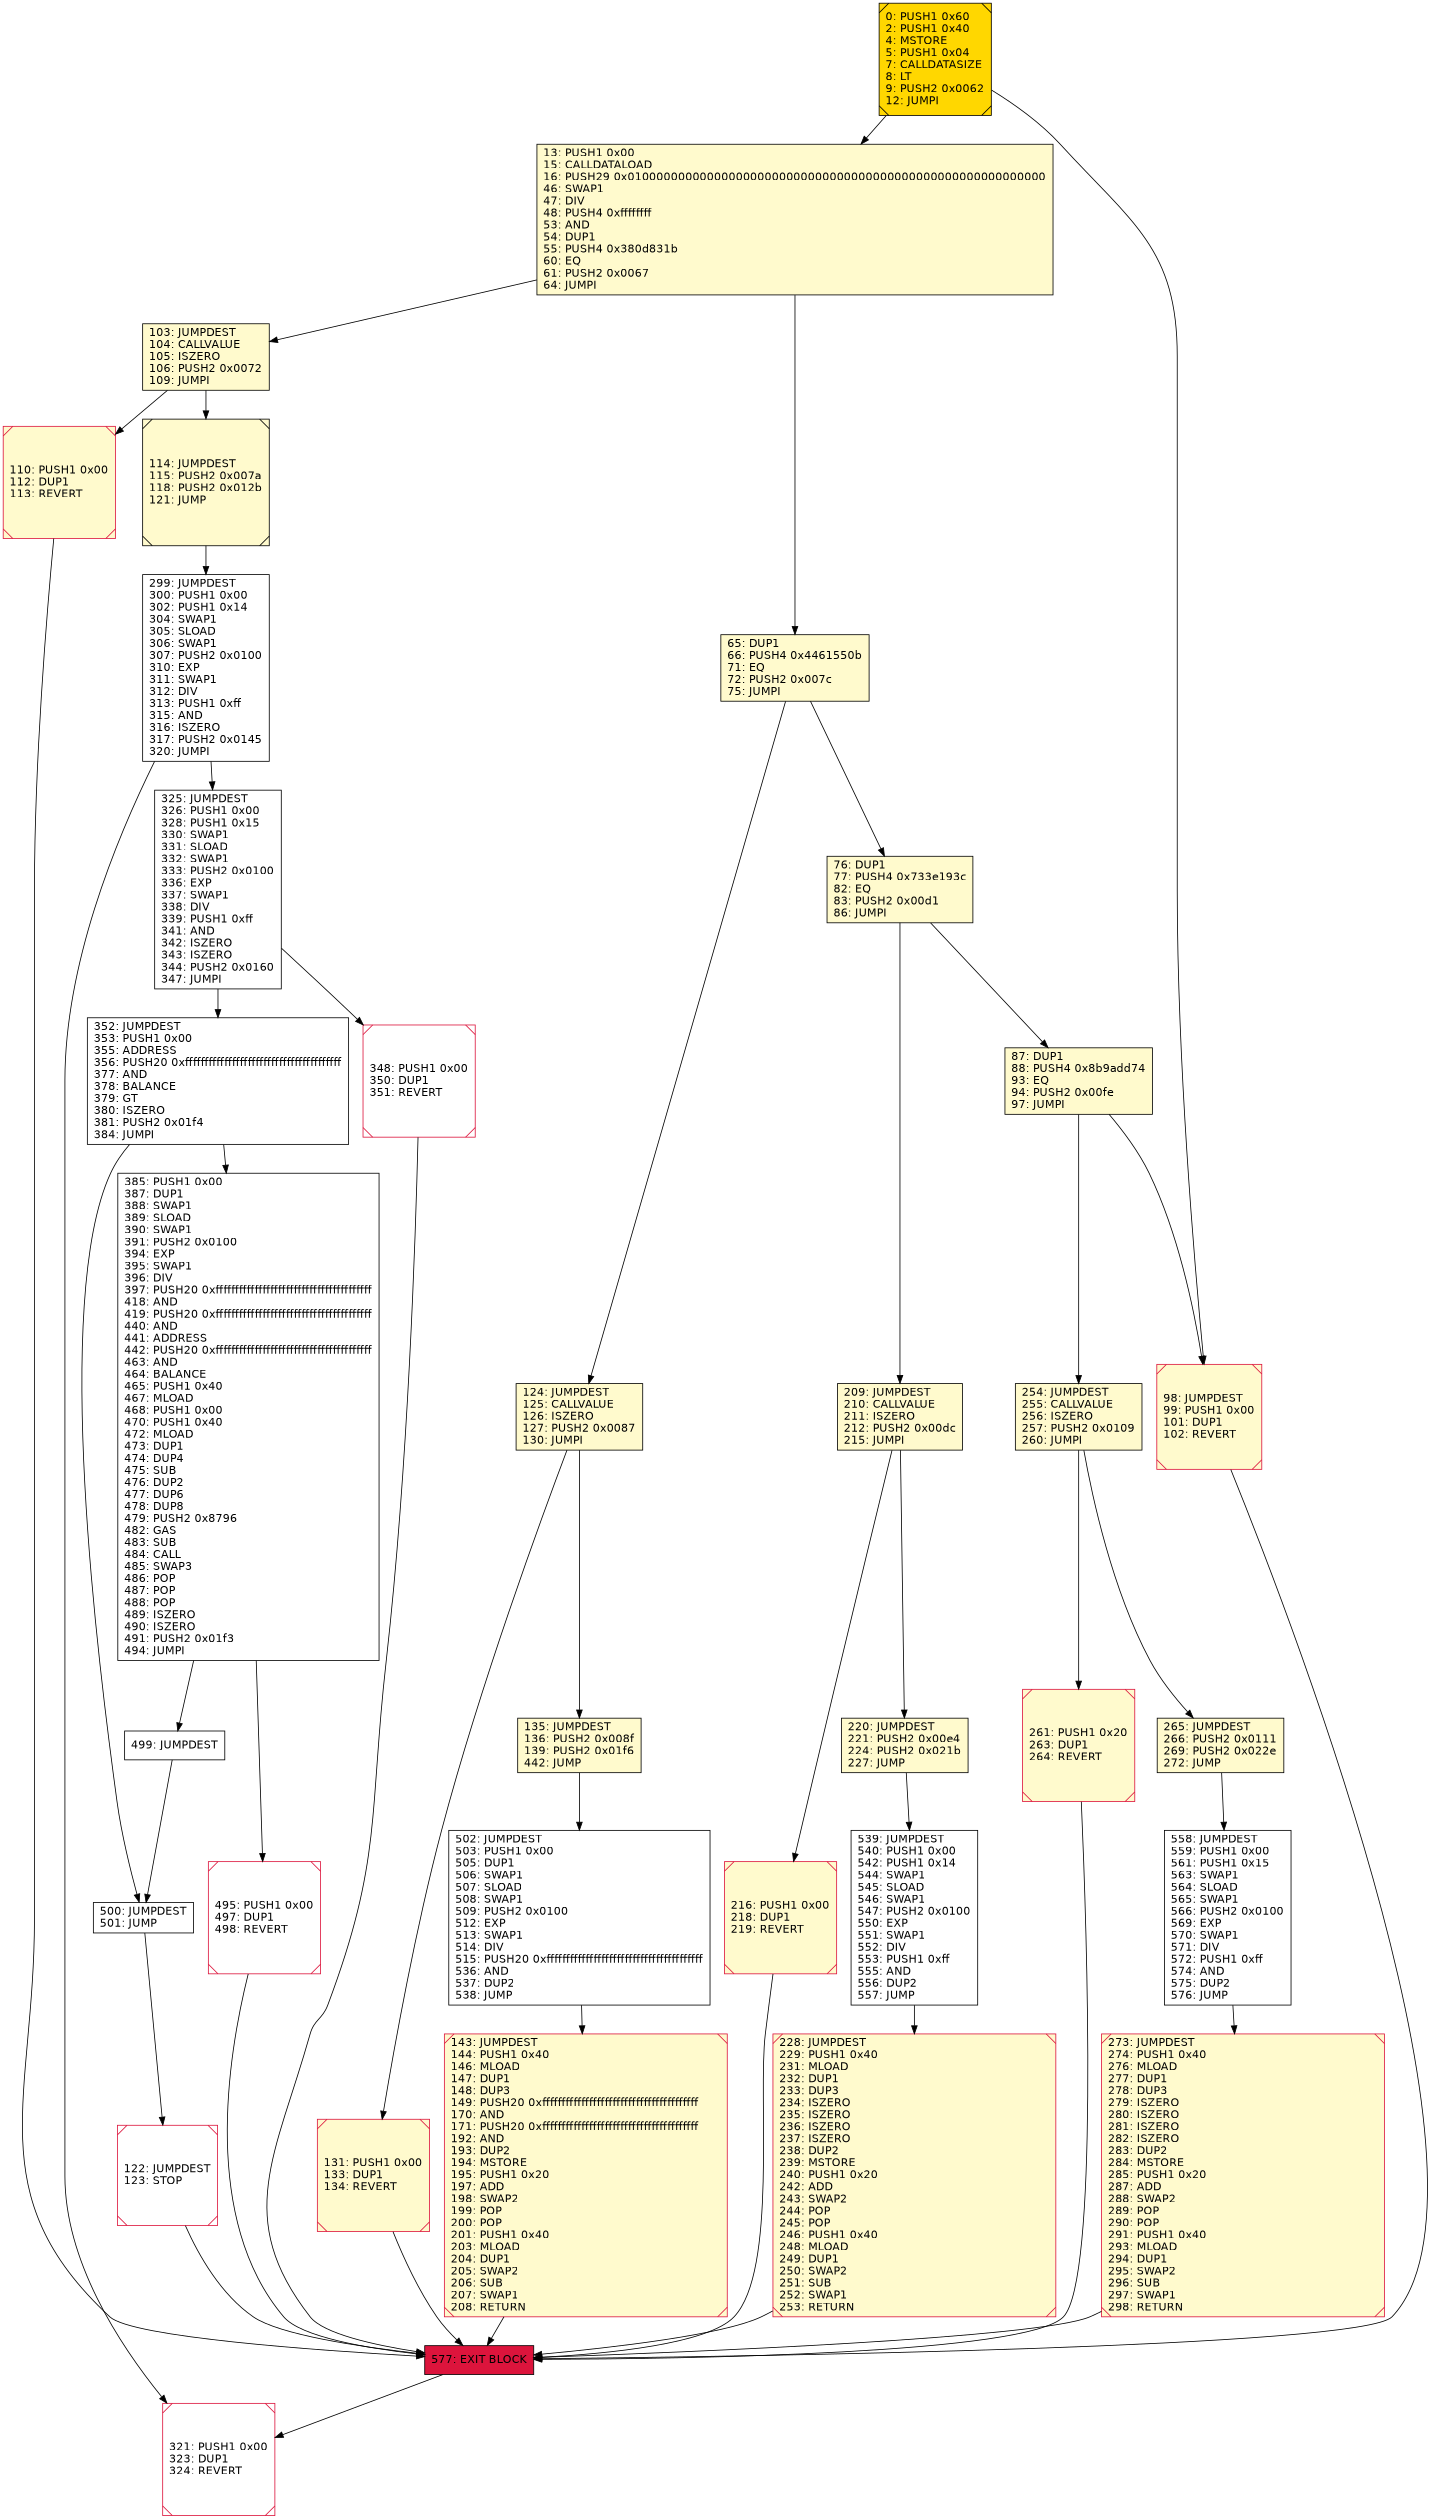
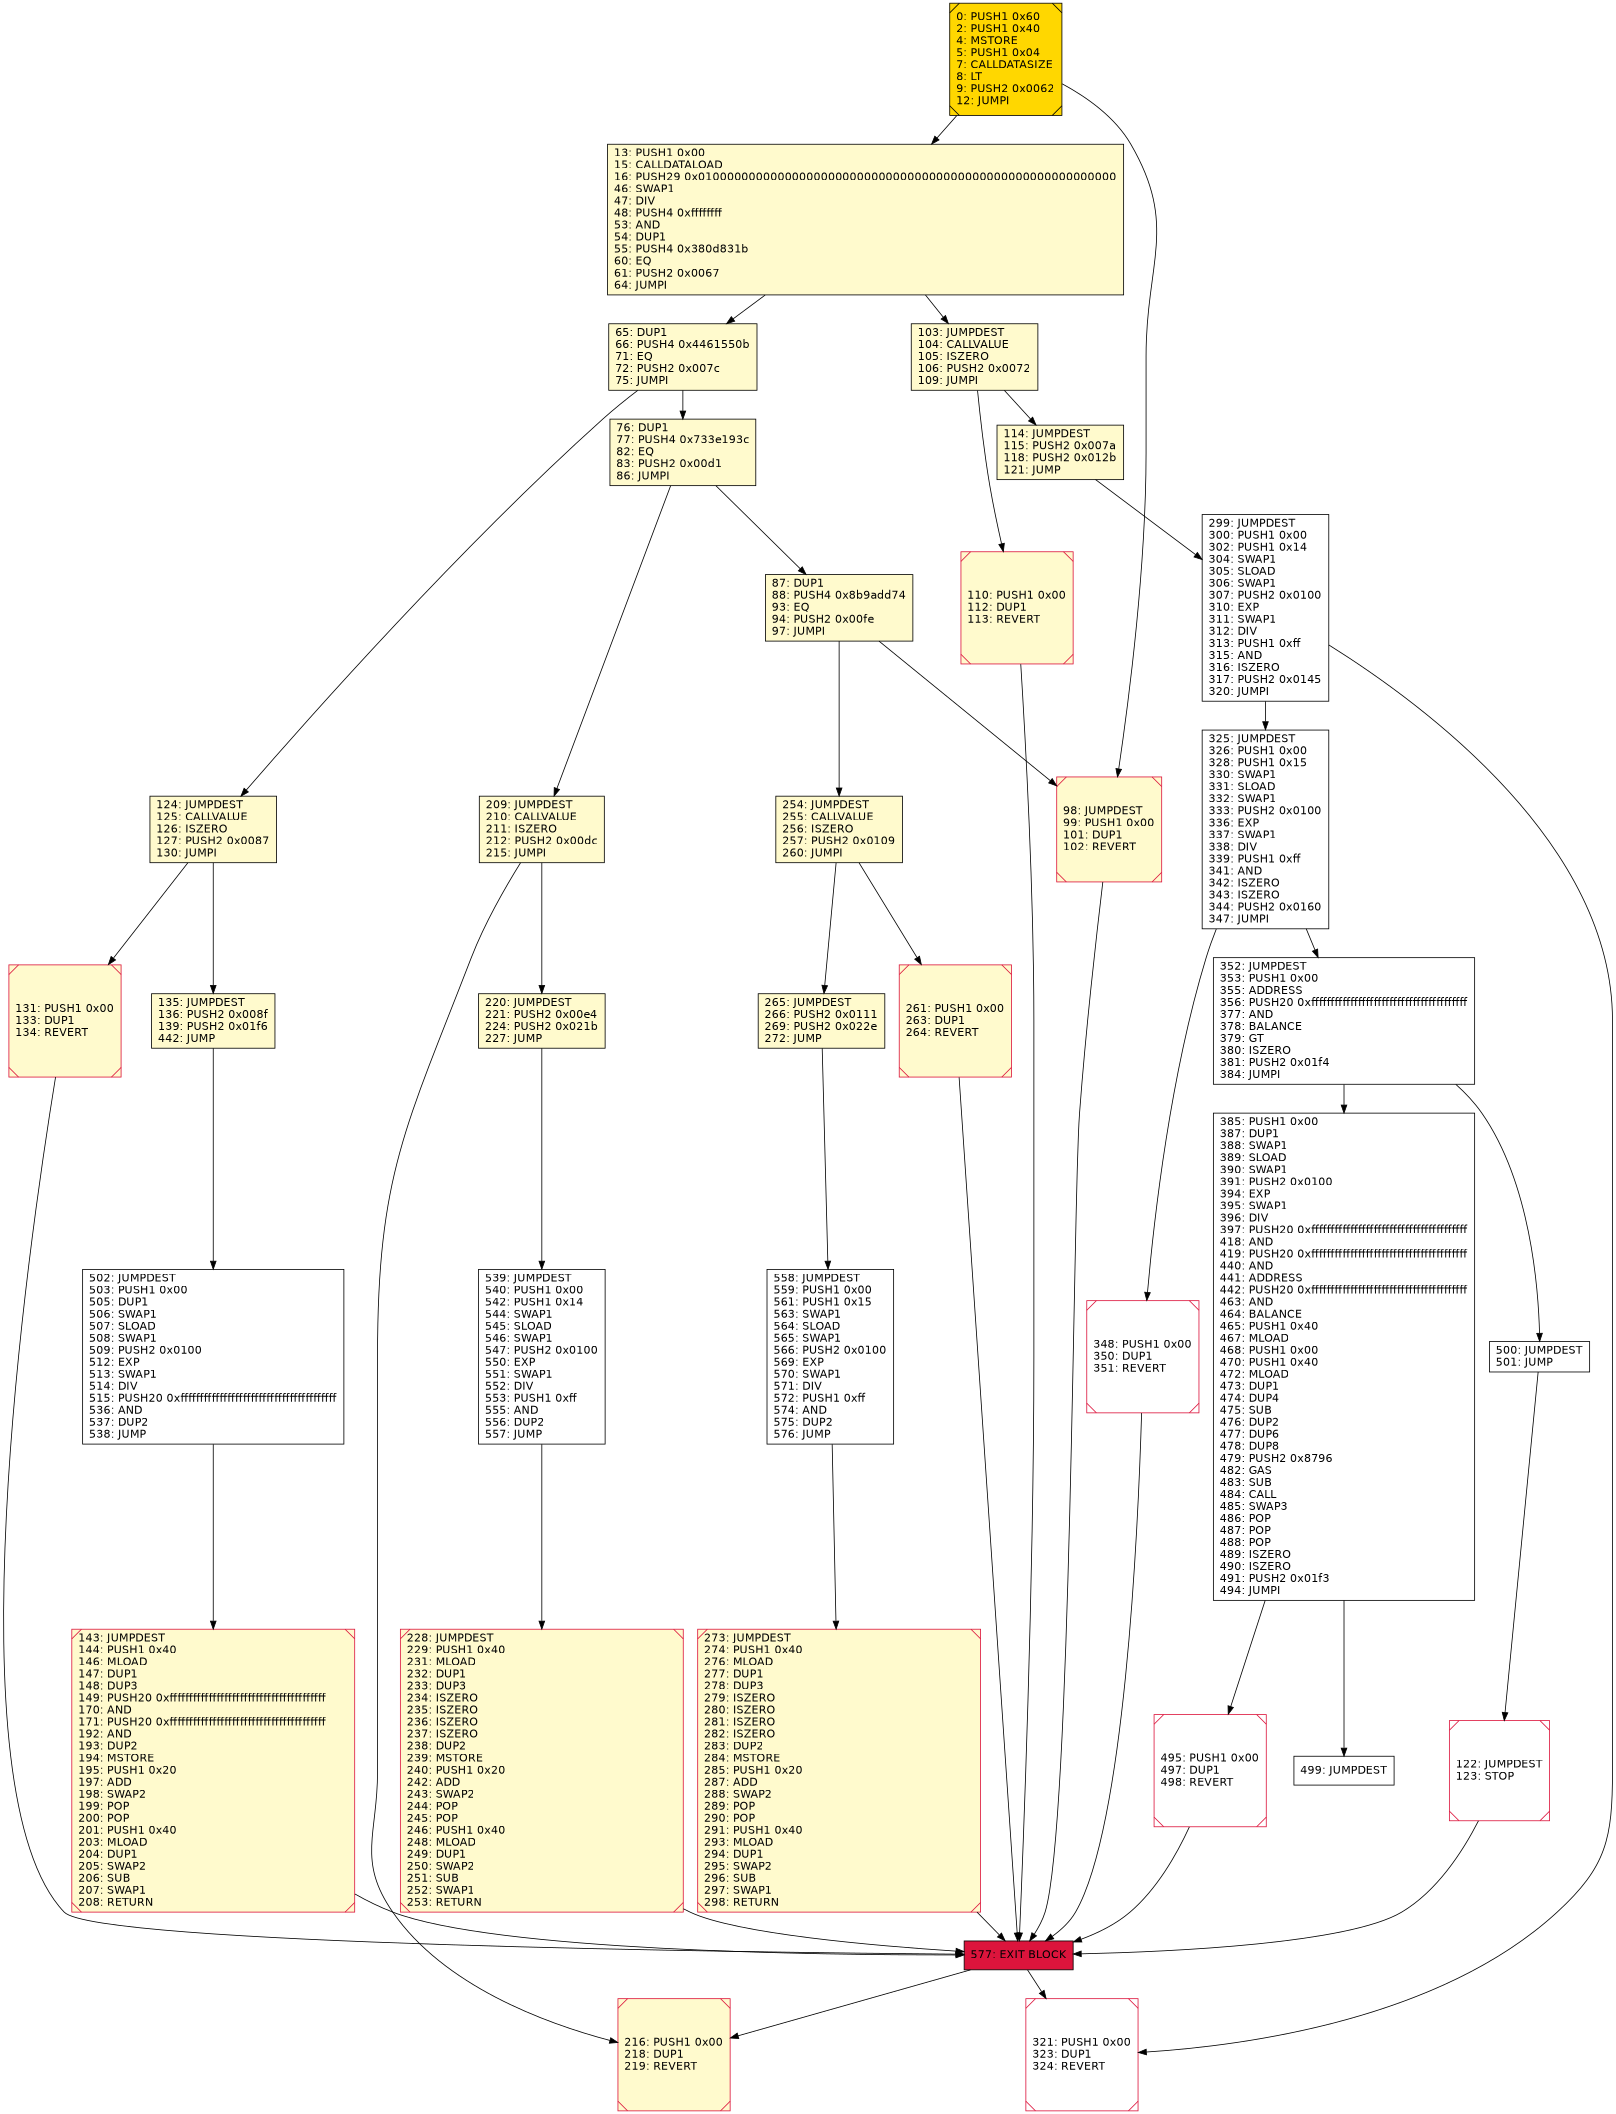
node "114: JUMPDEST 115: PUSH2 0x007a 118: PUSH2 0x012b 121: JUMP": shape Msquare -> box
node "261: PUSH1 0x20 263: DUP1 264: REVERT": label "261: PUSH1 0x20 263: DUP1 264: REVERT" -> "261: PUSH1 0x00 263: DUP1 264: REVERT"
edge "499: JUMPDEST" -> "500: JUMPDEST 501: JUMP": removed
edge "216: PUSH1 0x00 218: DUP1 219: REVERT" -> "577: EXIT BLOCK": reversed
